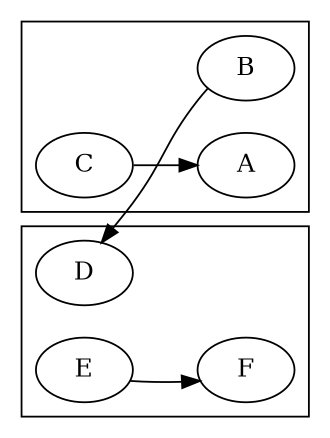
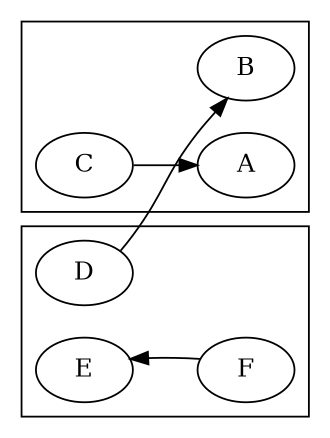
edge "B" -> "D": reversed
edge "E" -> "F": reversed
